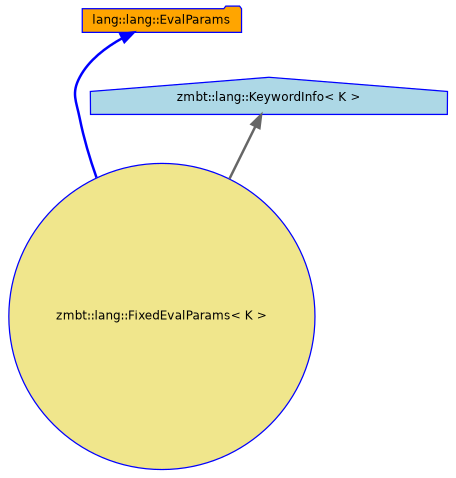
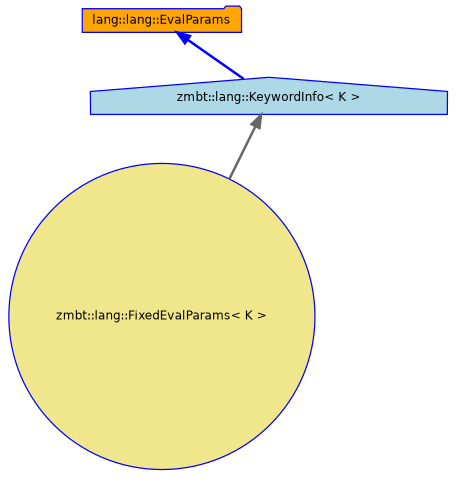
edge "zmbt::lang::FixedEvalParams< K >" -> "lang::lang::EvalParams": now "zmbt::lang::KeywordInfo< K >" -> "lang::lang::EvalParams"
